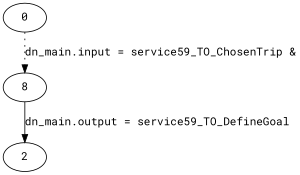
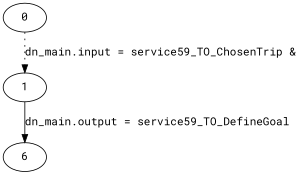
node "8": label "8" -> "1"
node "2": label "2" -> "6"
